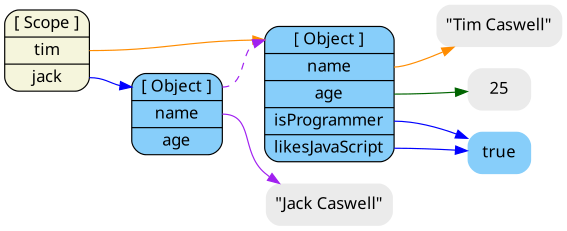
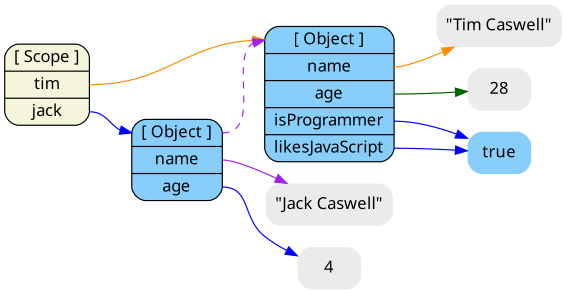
node "25": label "25" -> "28"
node "4": added
